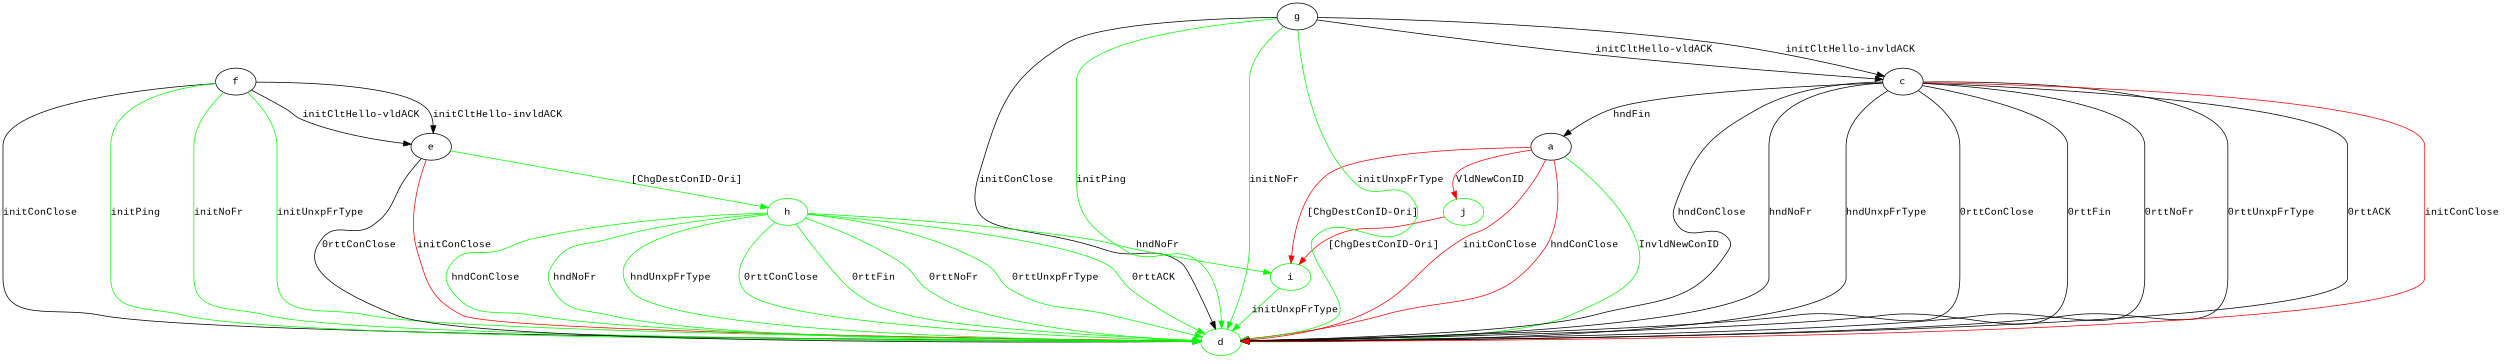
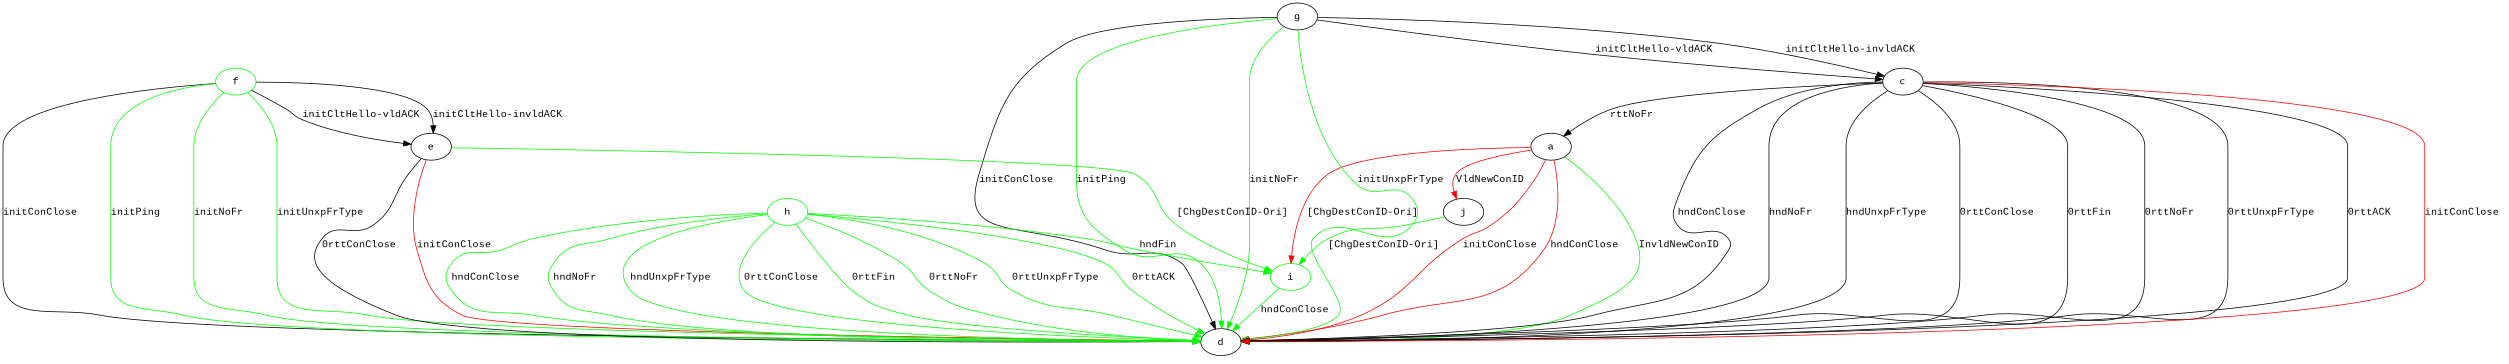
node "f": color black -> green
edge "c" -> "a": label "hndFin " -> "rttNoFr "
edge "e" -> "h": now "e" -> "i"
node "j": color green -> black
edge "j" -> "i": color red -> green
edge "h" -> "i": label "hndNoFr " -> "hndFin "
edge "i" -> "d": label "initUnxpFrType " -> "hndConClose "
node "d": color green -> black
